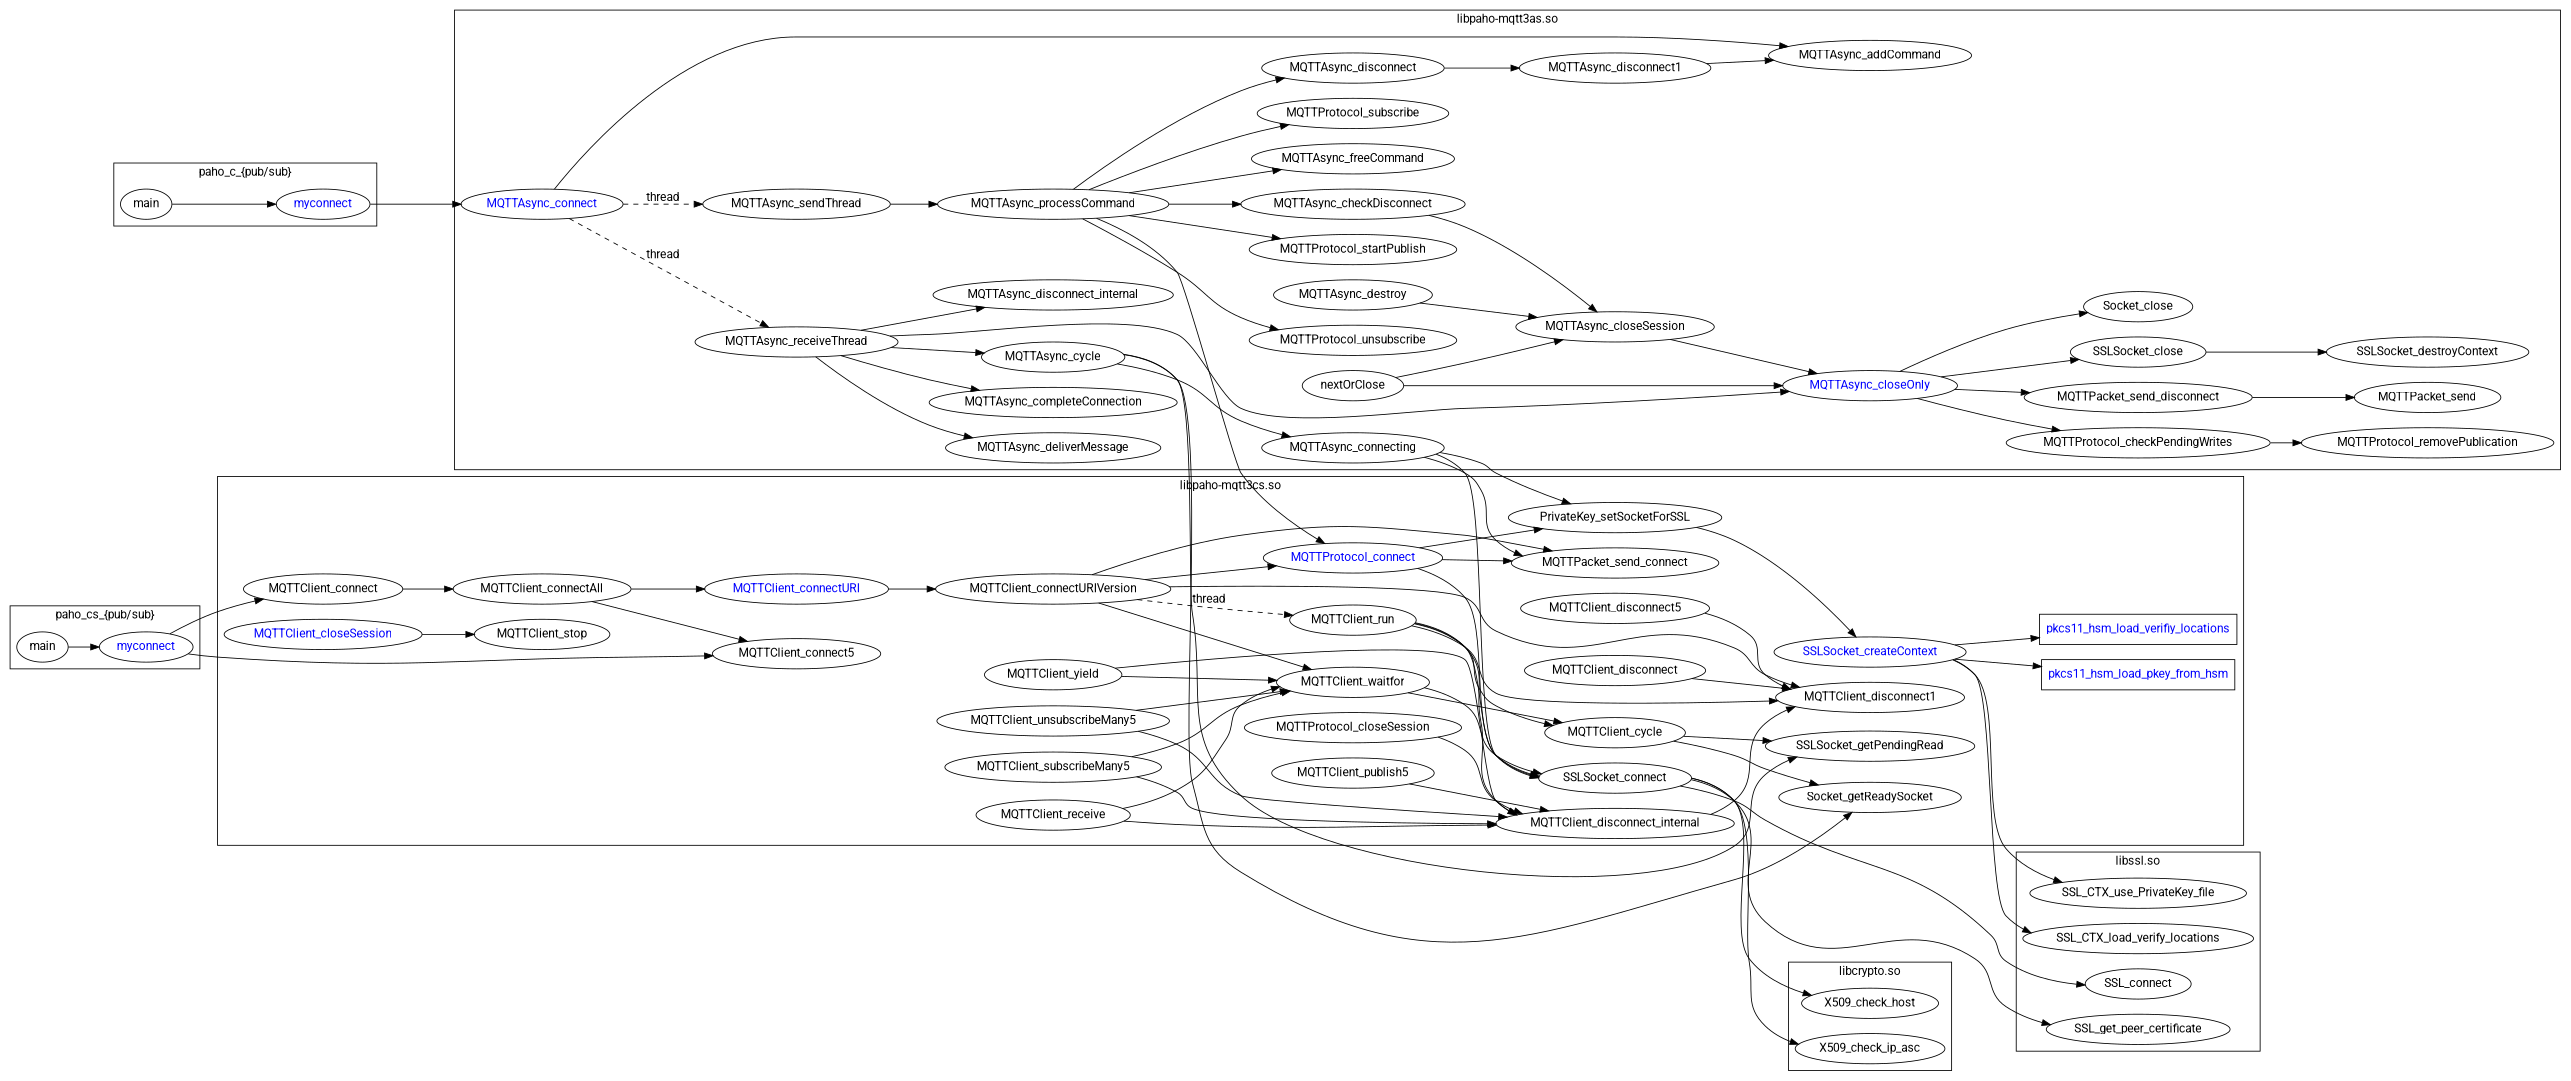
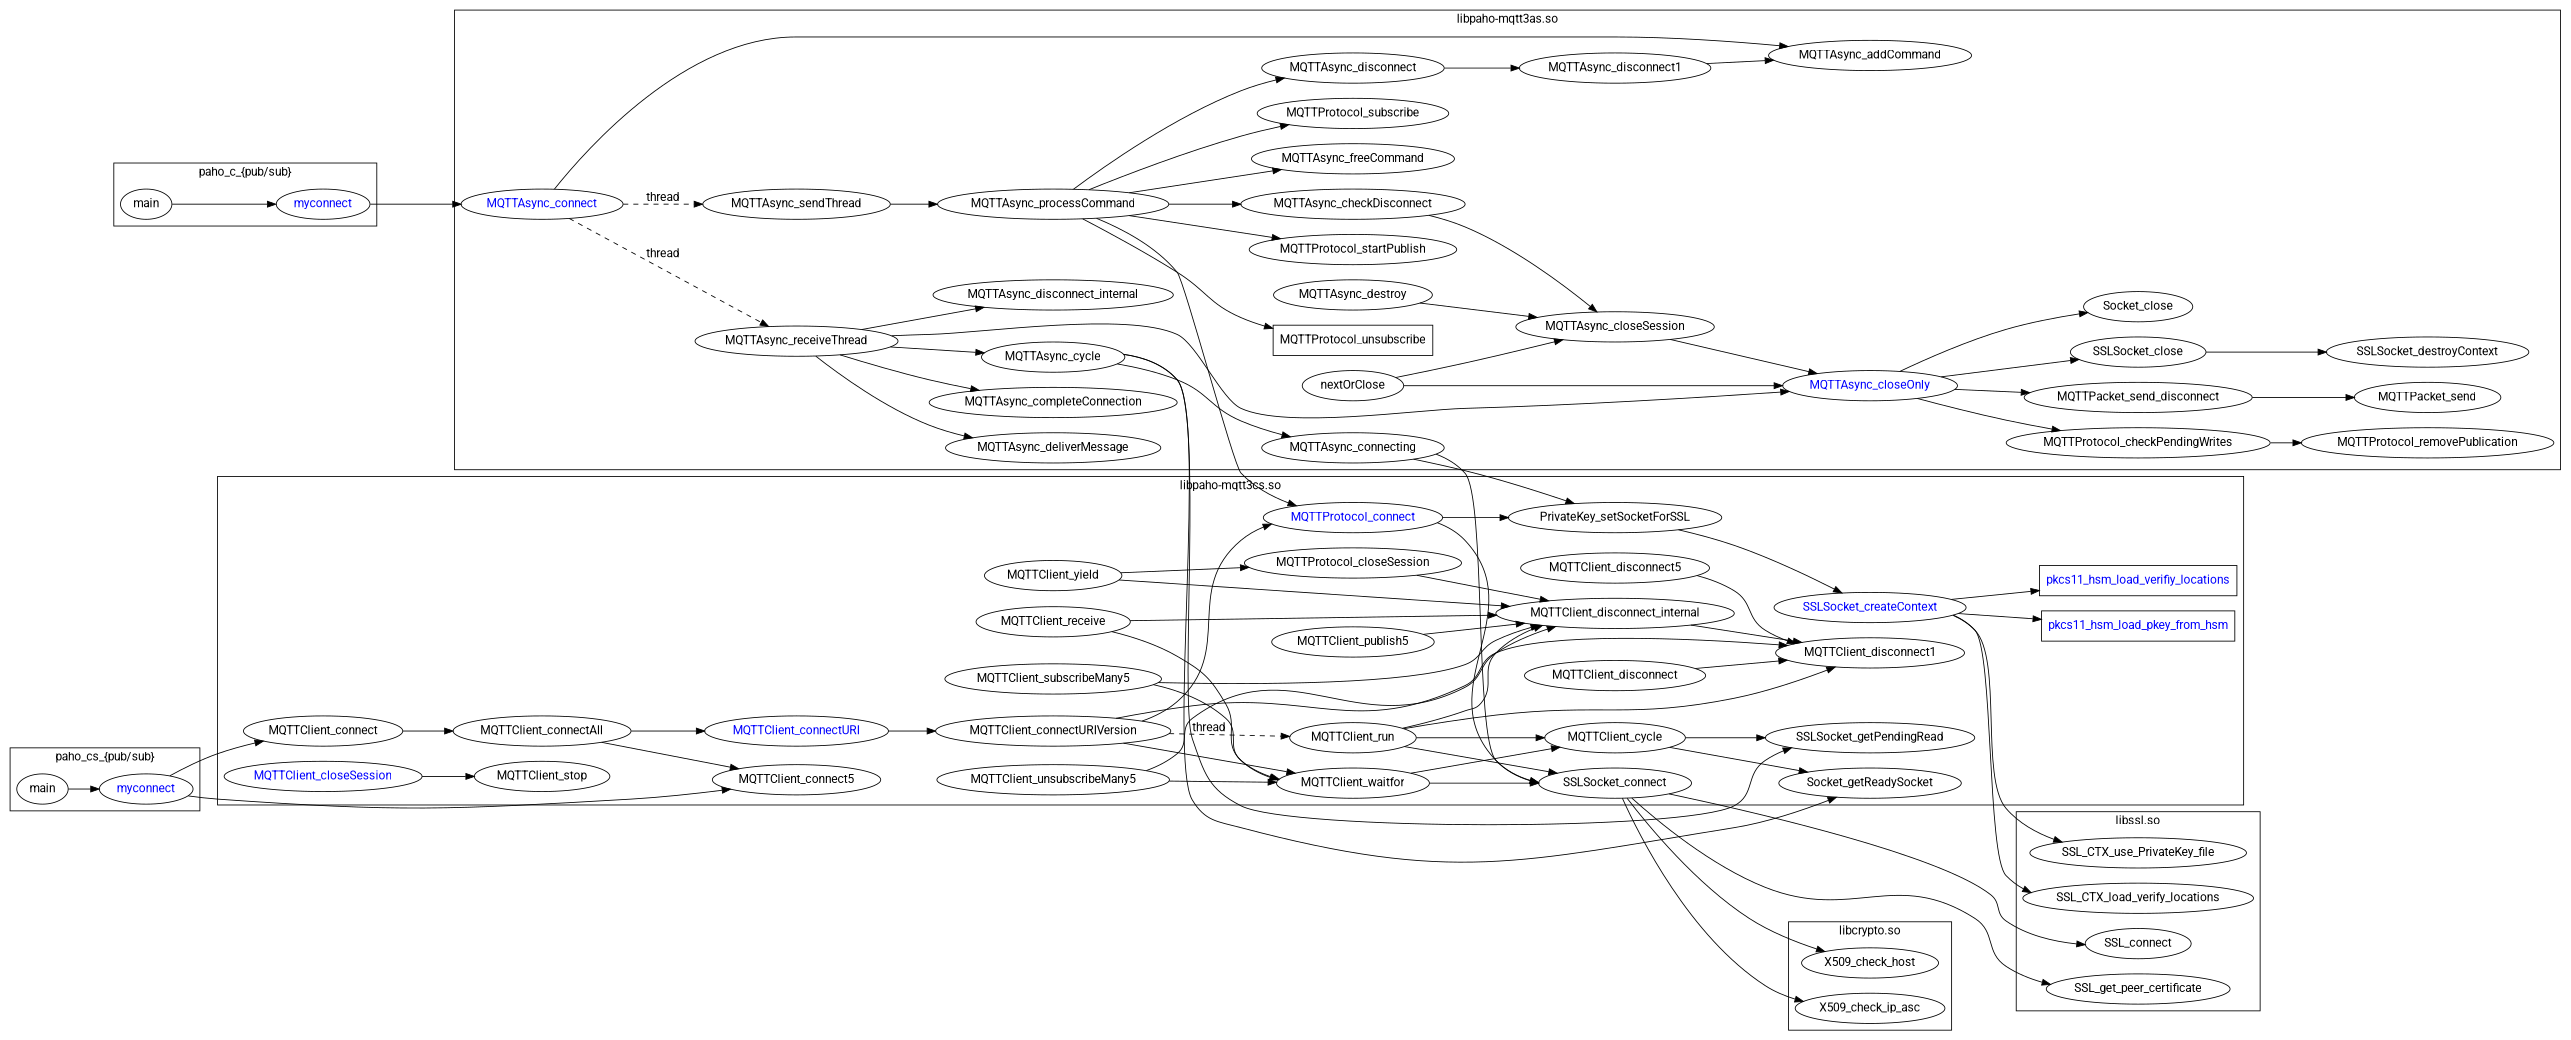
node "MQTTProtocol_unsubscribe": shape ellipse -> box
node "MQTTPacket_send_connect": removed
edge "MQTTClient_yield" -> "MQTTClient_waitfor": now "MQTTClient_yield" -> "MQTTProtocol_closeSession"
